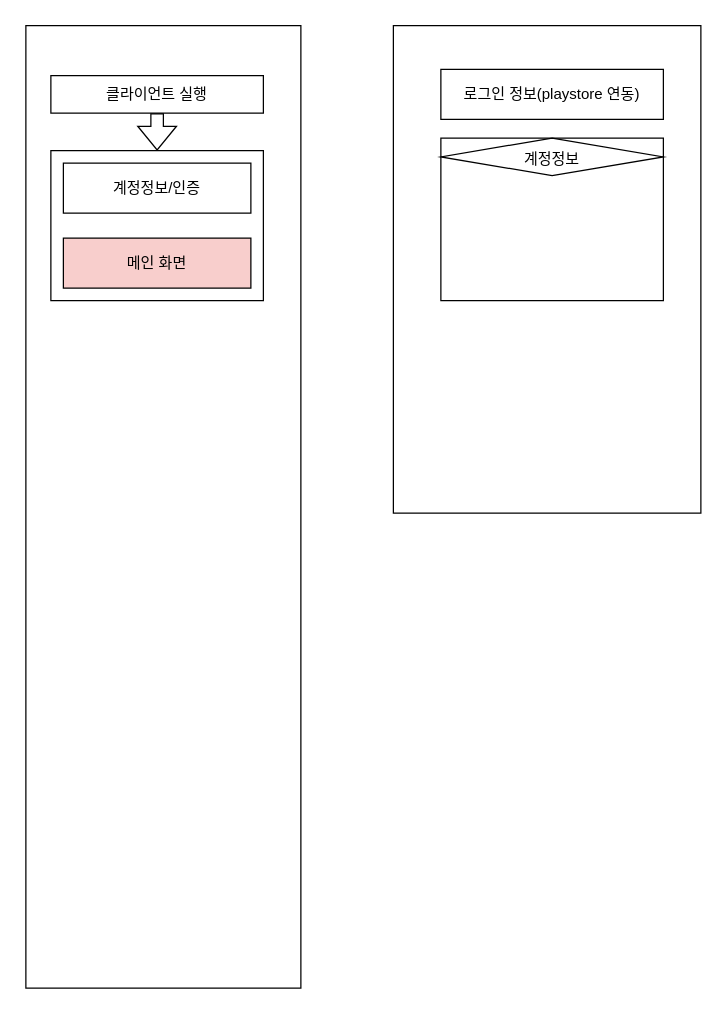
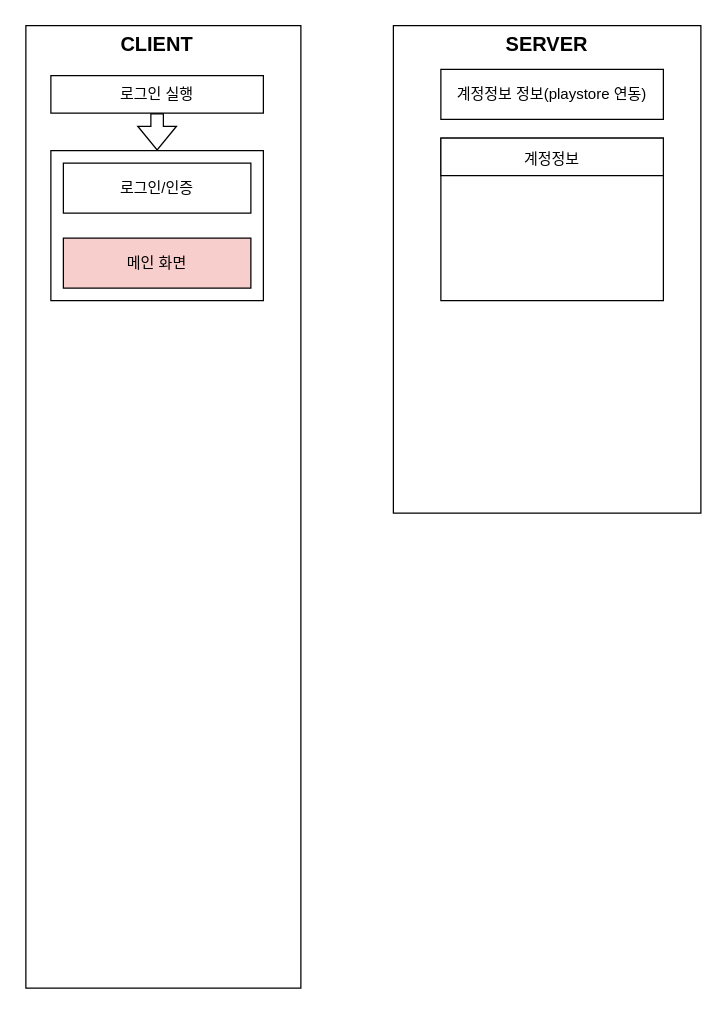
node "CLIENT": added
node "SERVER": added
node "클라이언트 실행": label "클라이언트 실행" -> "로그인 실행"
node "로그인 정보(playstore 연동)": label "로그인 정보(playstore 연동)" -> "계정정보 정보(playstore 연동)"
node "계정정보": shape diamond -> rectangle
node "계정정보/인증": label "계정정보/인증" -> "로그인/인증"
